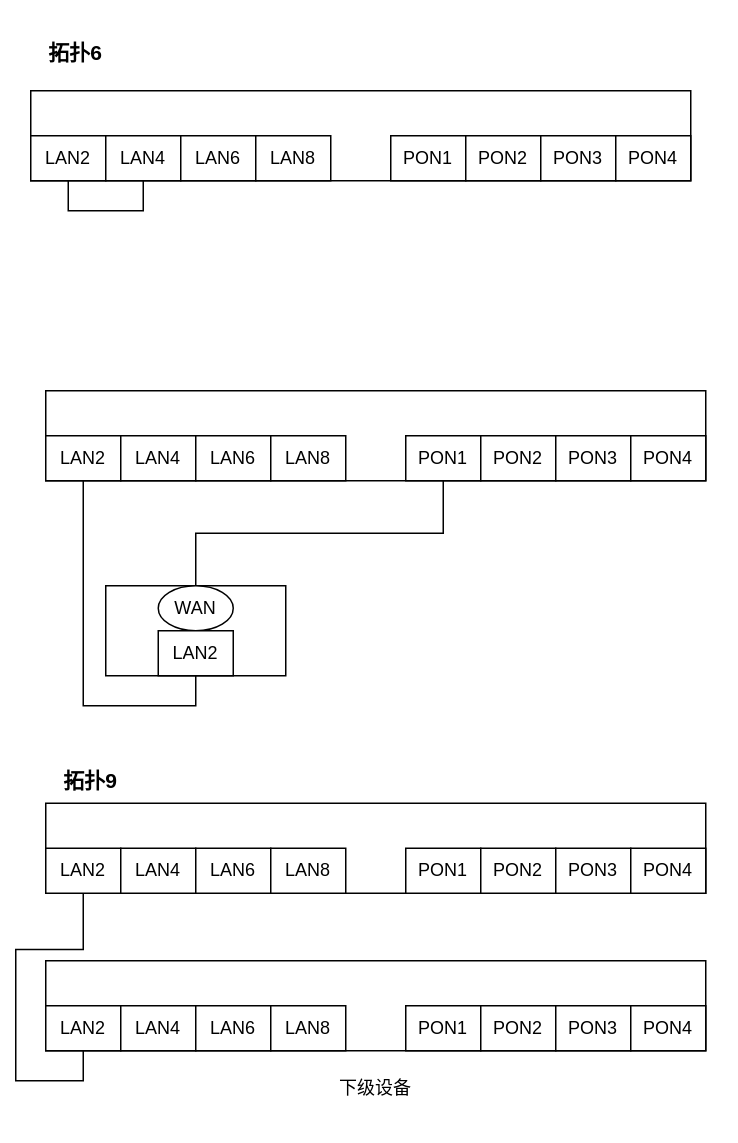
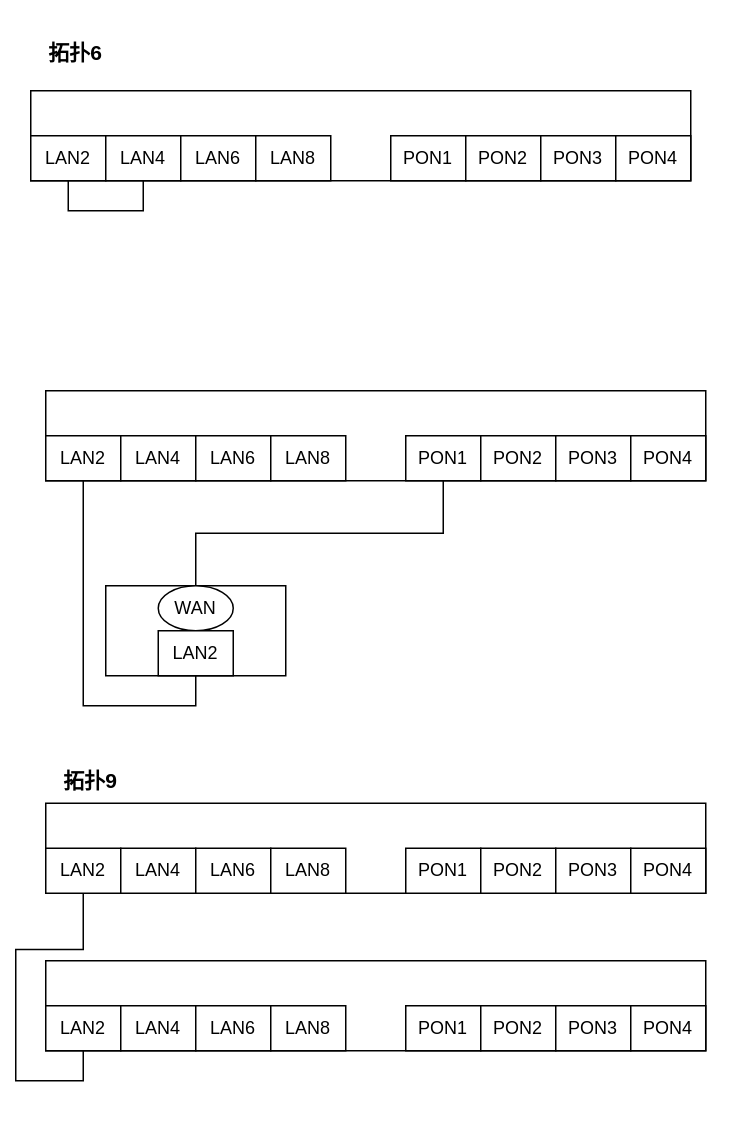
node "下级设备": removed
